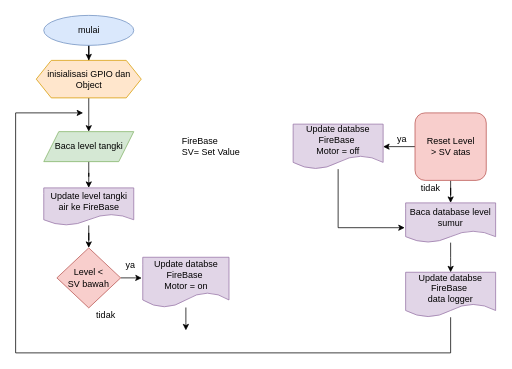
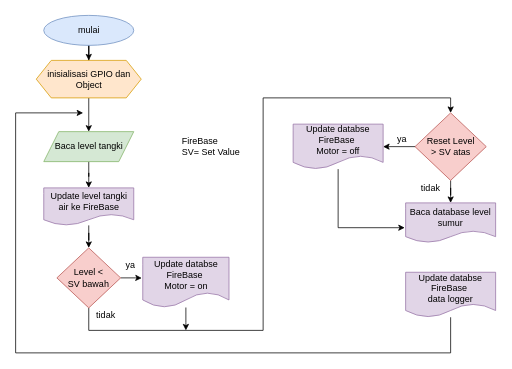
node "Reset Level > SV atas": shape rounded rectangle -> diamond
edge "Baca database level sumur" -> "Update databse FireBase data logger": removed
edge "Level < SV bawah" -> "Reset Level > SV atas": added
